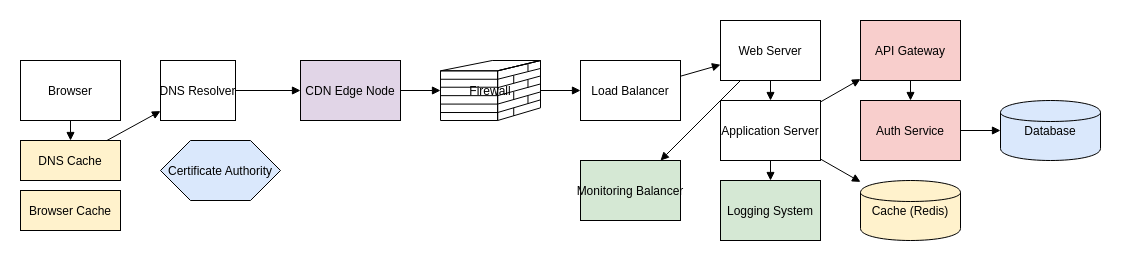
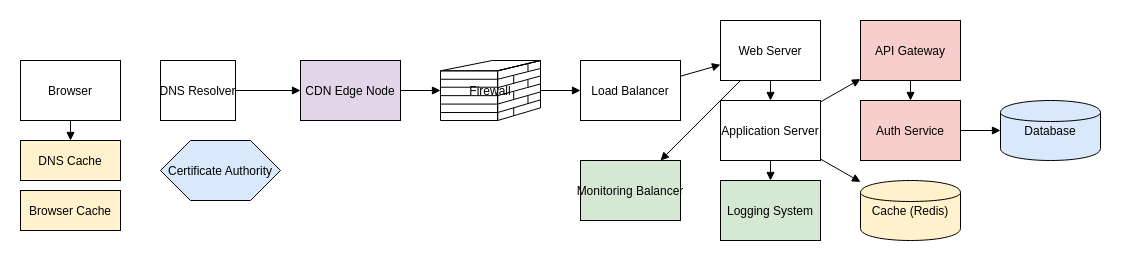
edge "DNS Cache" -> "DNS Resolver": removed
